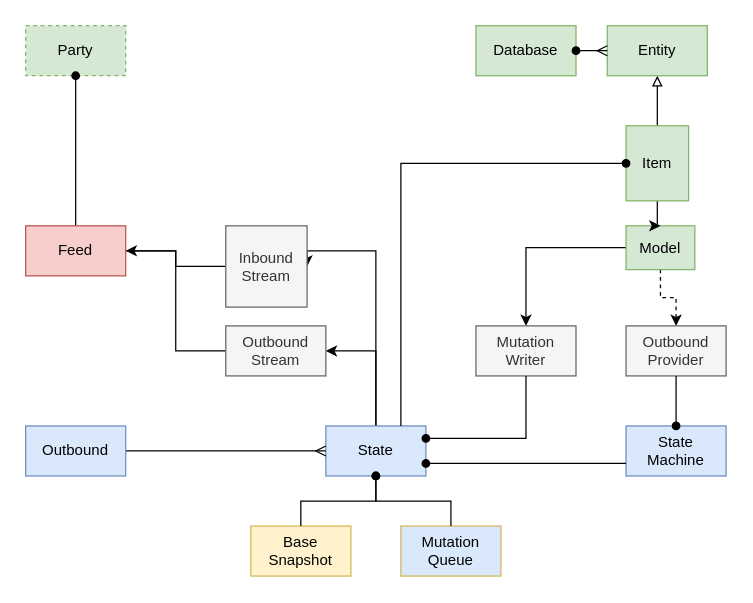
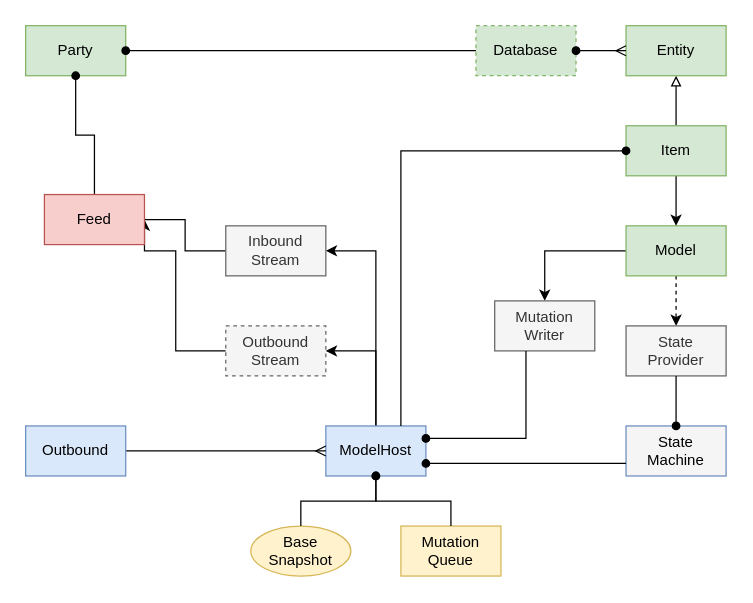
node "Party": style dashed -> solid
edge "Database" -> "Party": added
node "Database": style solid -> dashed
node "Entity": moved (657, 51) -> (676, 51)
node "Item": size 63x75 -> 100x50
node "Model": size 69x44 -> 100x50
node "Feed": moved (76, 251) -> (94, 219)
node "Inbound Stream": size 81x81 -> 100x50
node "Outbound Stream": style solid -> dashed
node "Mutation Writer": moved (526, 351) -> (544, 326)
node "Outbound Provider": label "Outbound Provider" -> "State Provider"
node "State": label "State" -> "ModelHost"
node "State Machine": fillcolor #dae8fc -> #f5f5f5
node "Base Snapshot": shape rectangle -> ellipse
node "Mutation Queue": fillcolor #dae8fc -> #fff2cc
